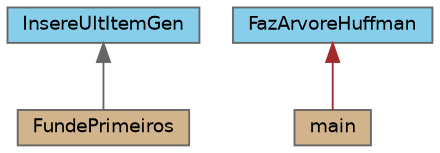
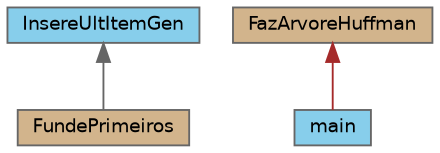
node "FazArvoreHuffman": fillcolor skyblue -> tan
node "main": fillcolor tan -> skyblue
